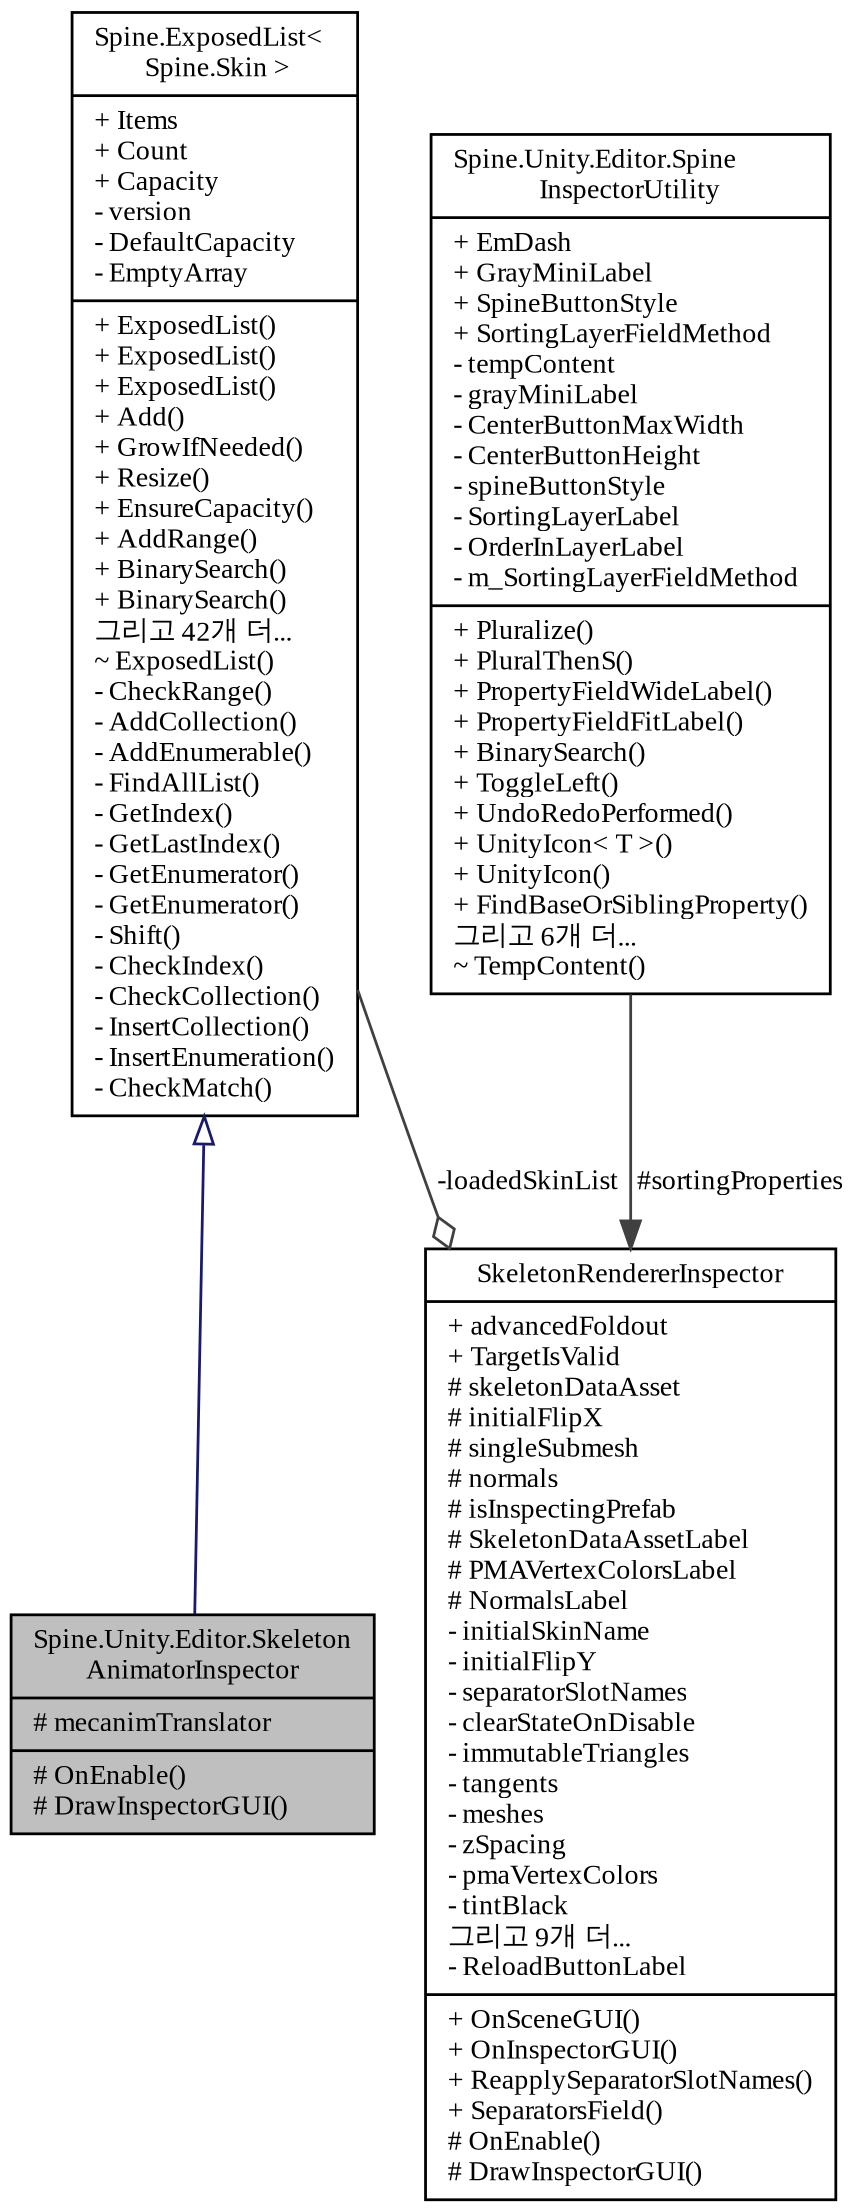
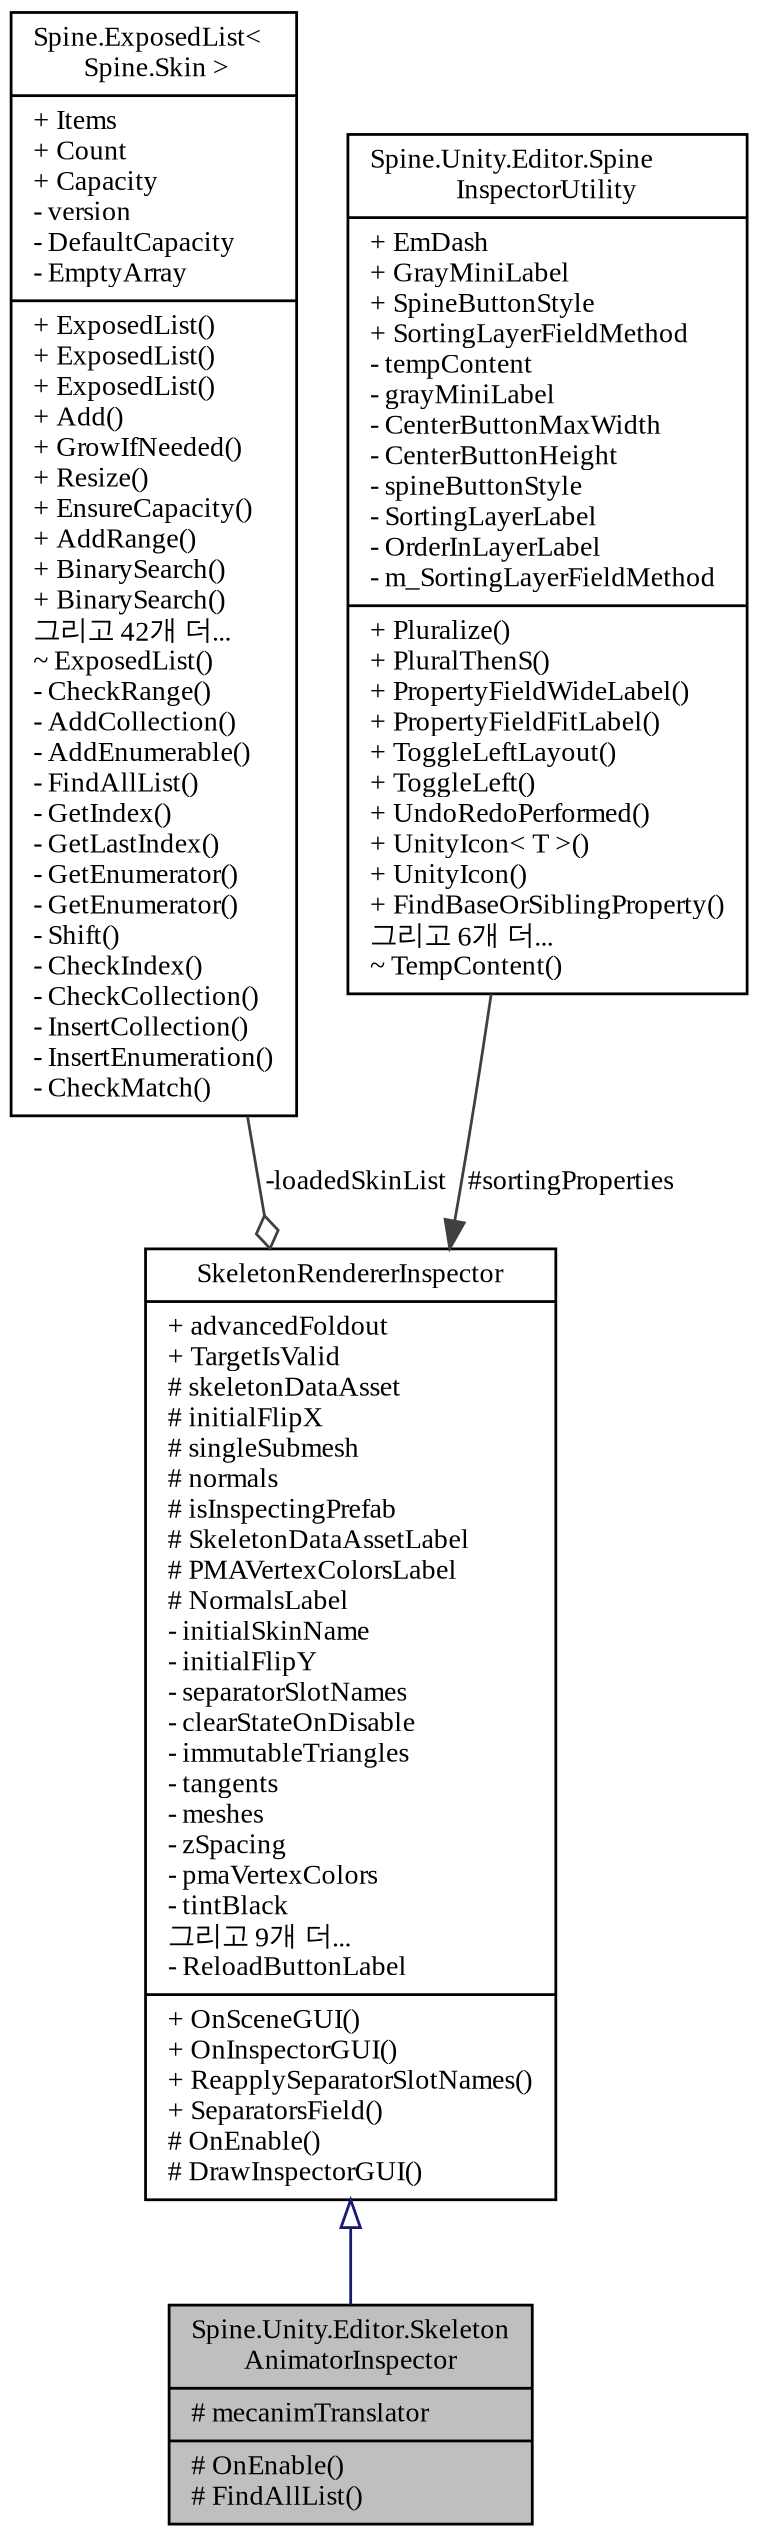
node "Spine.Unity.Editor.Spine": text "+ BinarySearch()" -> "+ ToggleLeftLayout()"
edge "Spine.Unity.Editor.Skeleton" -> "Spine.ExposedList<": now "Spine.Unity.Editor.Skeleton" -> "SkeletonRendererInspector"
node "Spine.Unity.Editor.Skeleton": text "# DrawInspectorGUI()" -> "# FindAllList()"
